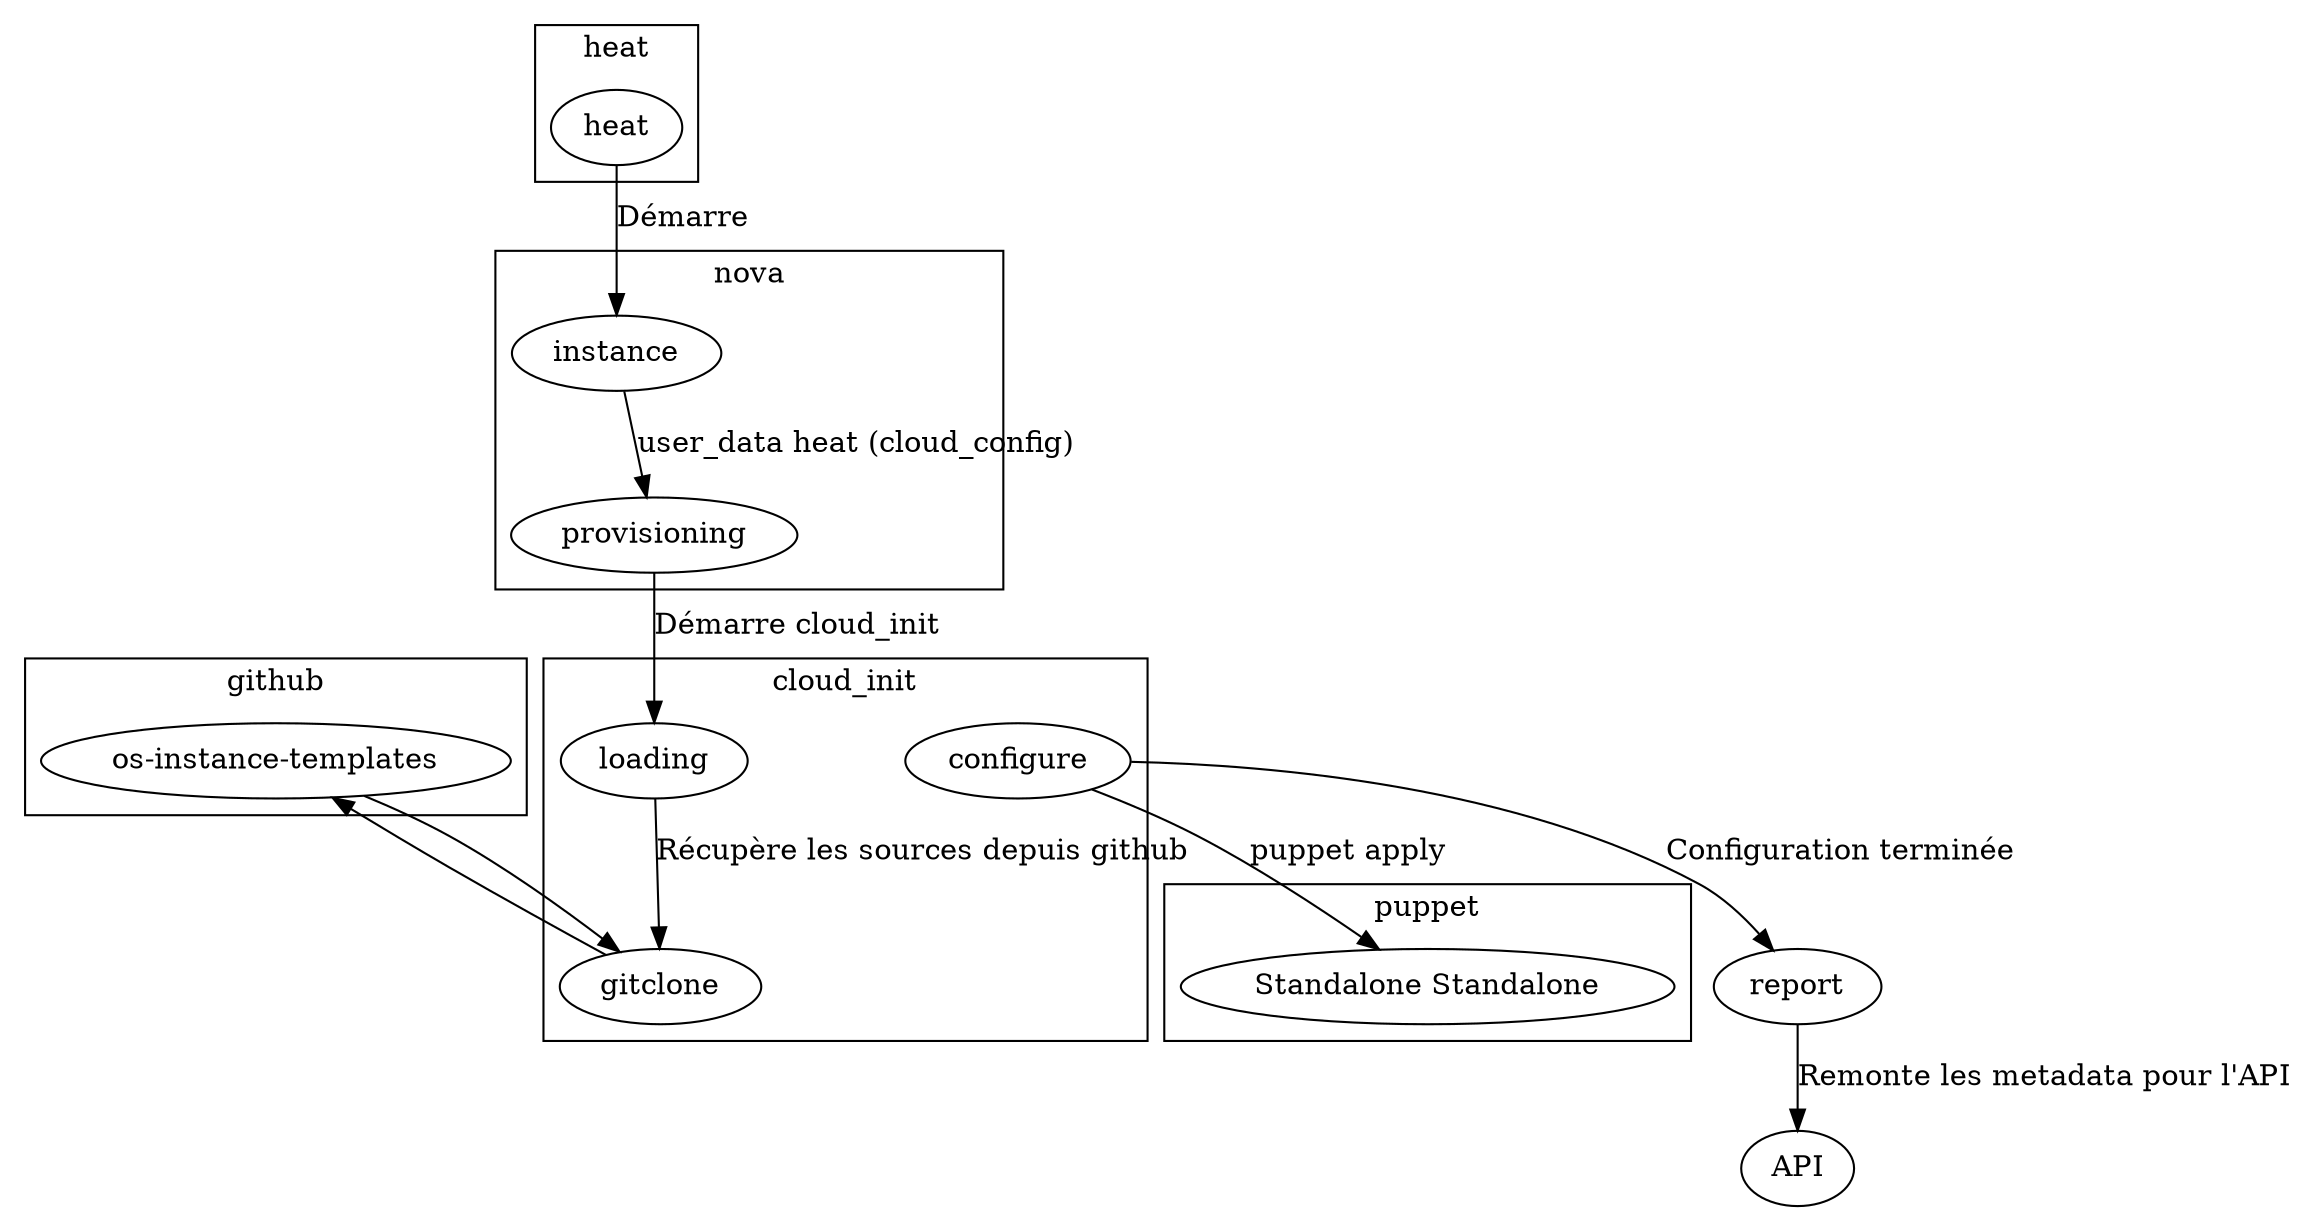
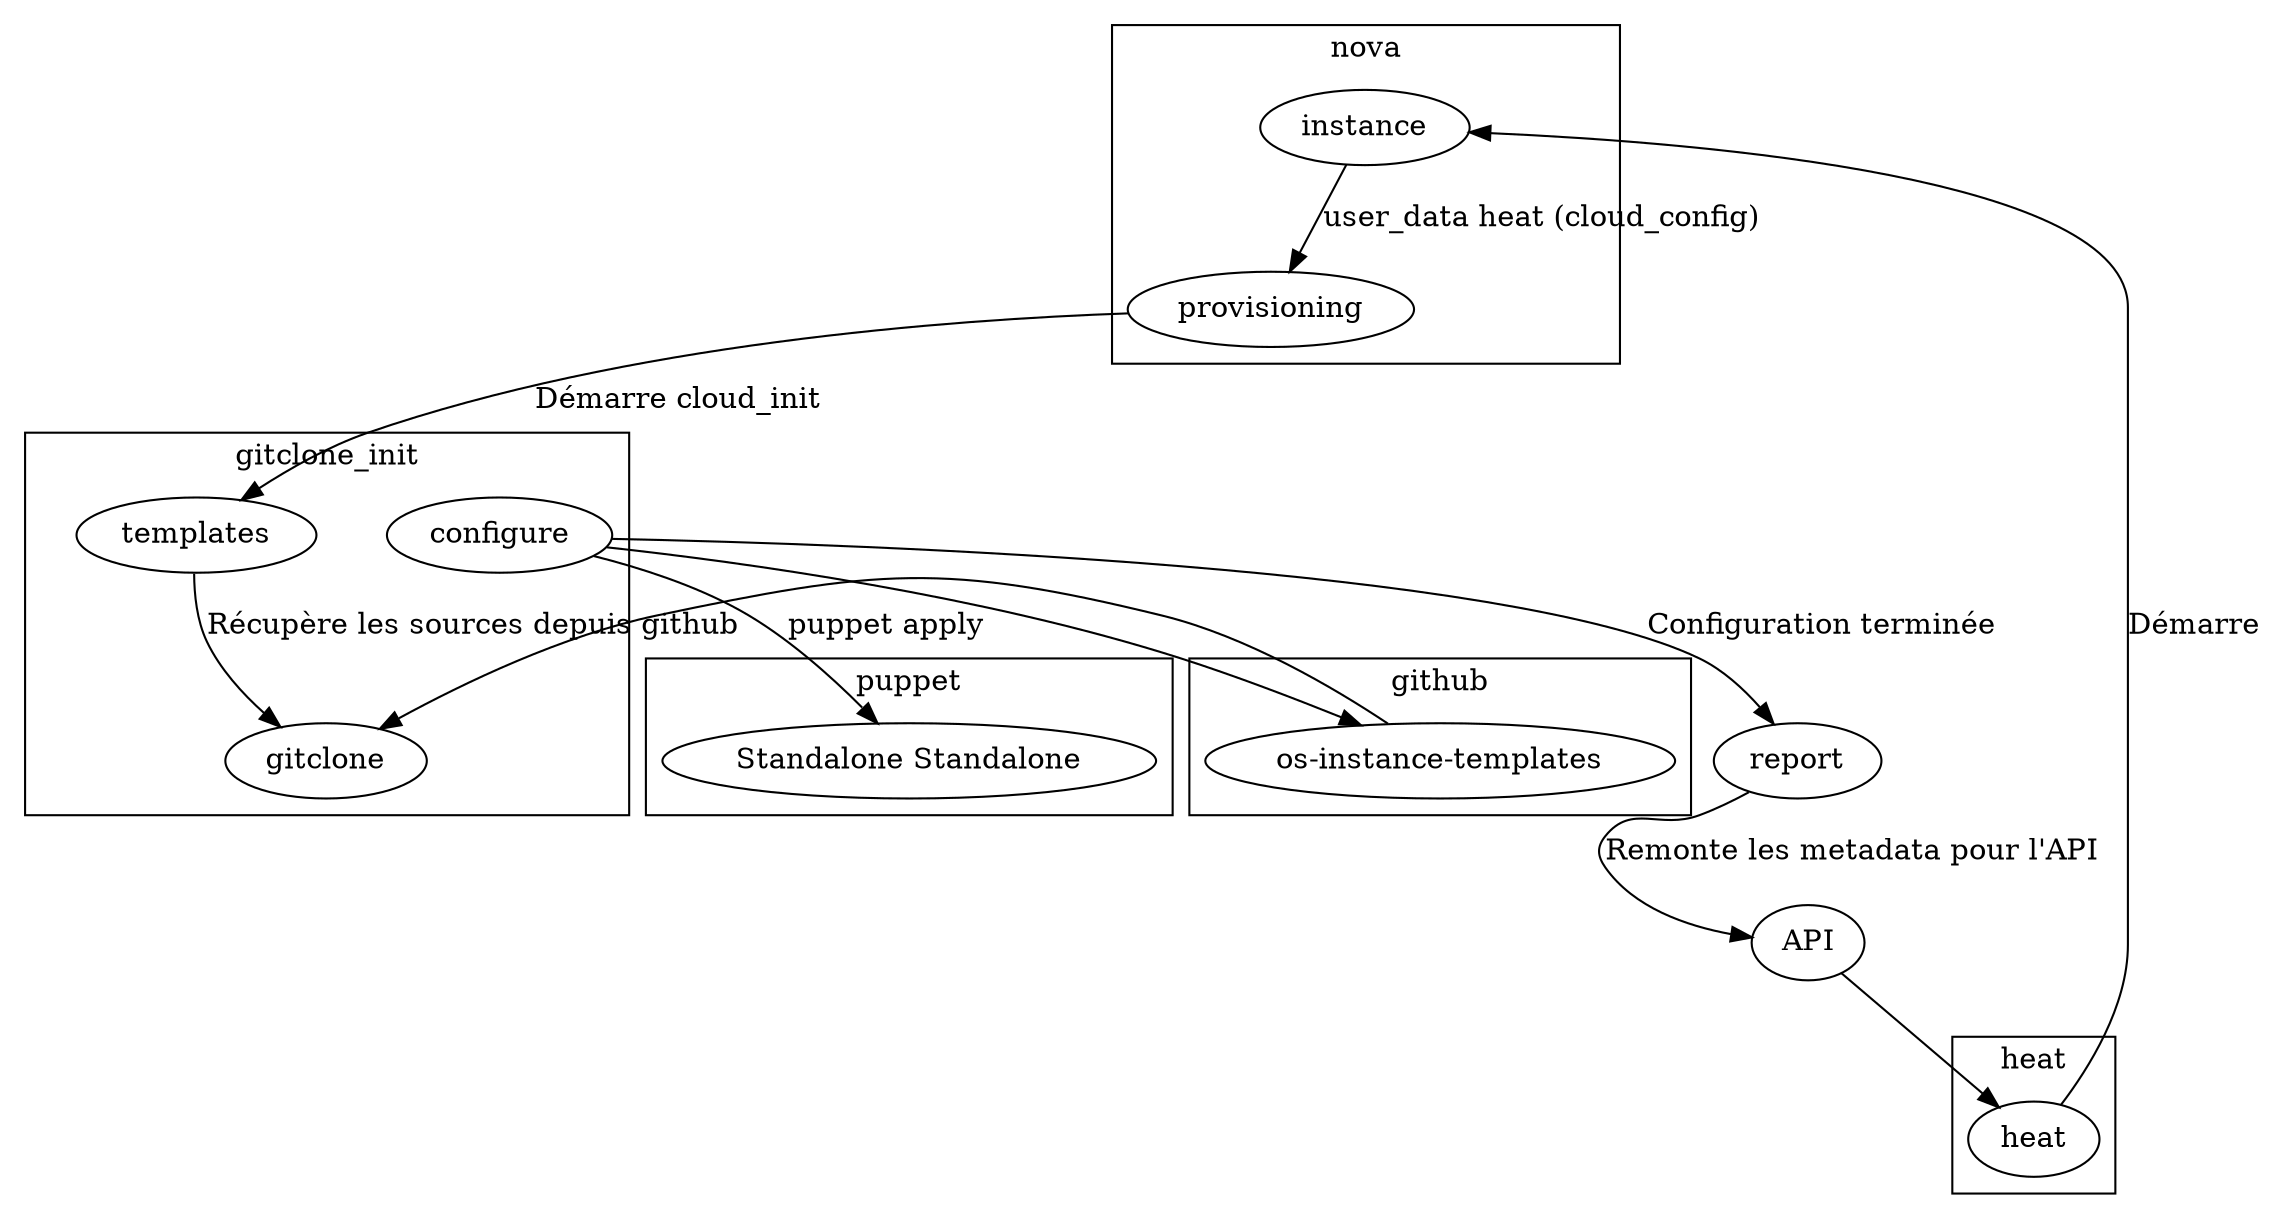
cluster "cloud_init": label "cloud_init" -> "gitclone_init"
node "loading": label "loading" -> "templates"
edge "gitclone" -> "os-instance-templates": now "configure" -> "os-instance-templates"
edge "API" -> "heat": added
